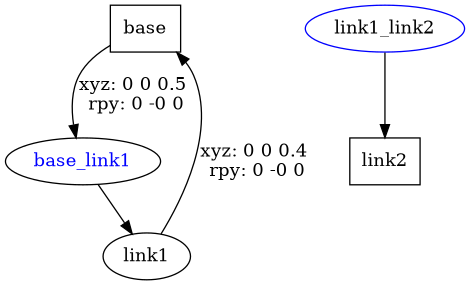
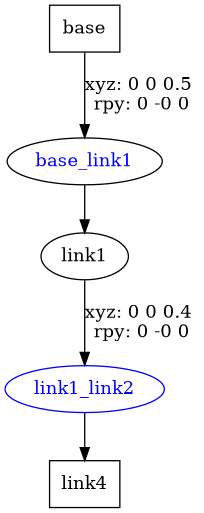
node "link1_link2": fontcolor black -> blue
edge "link1" -> "base": now "link1" -> "link1_link2"
node "link2": label "link2" -> "link4"
